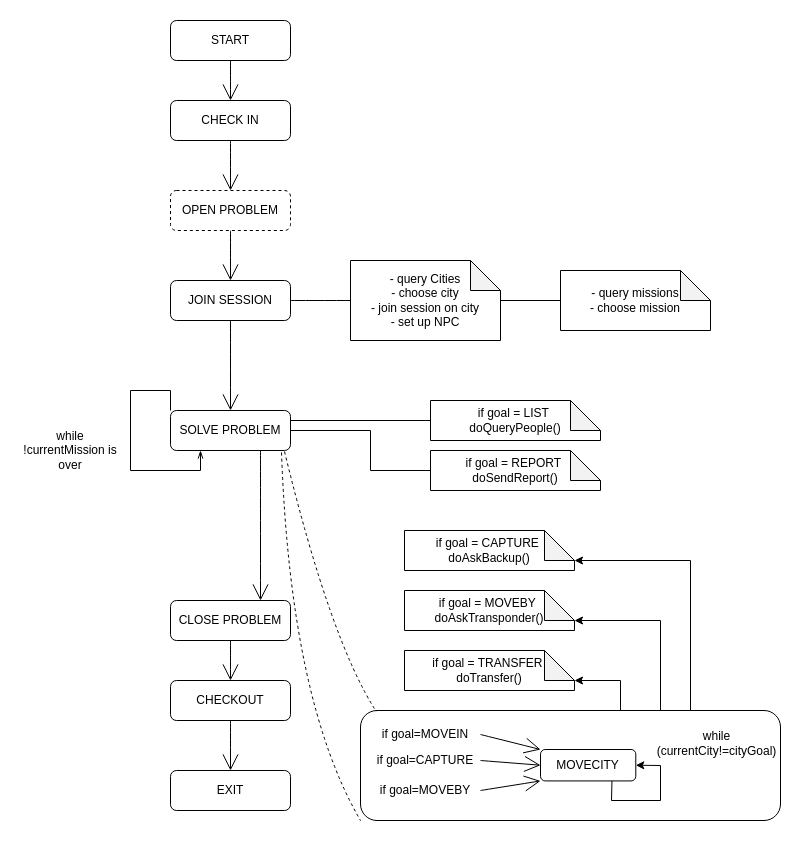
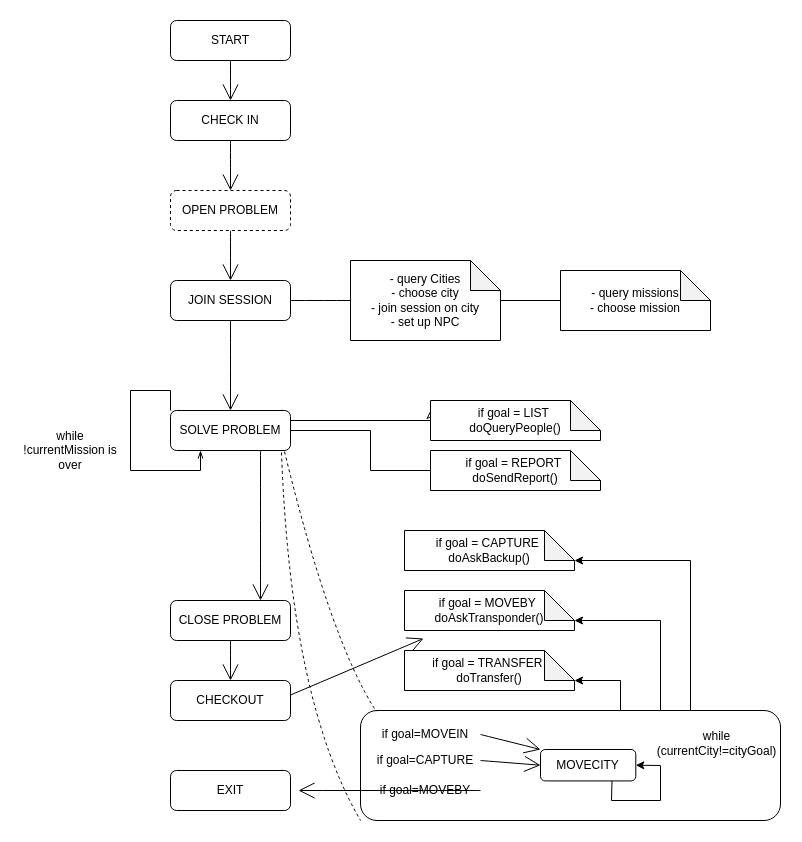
edge "if goal = LIST doQueryPeople()" -- "SOLVE PROBLEM": arrowhead none -> classic
edge "CHECKOUT" -> "EXIT": now "CHECKOUT" -> "if goal = MOVEBY doAskTransponder()"
edge "if goal=MOVEBY" -> "MOVECITY": now "if goal=MOVEBY" -> "EXIT"
